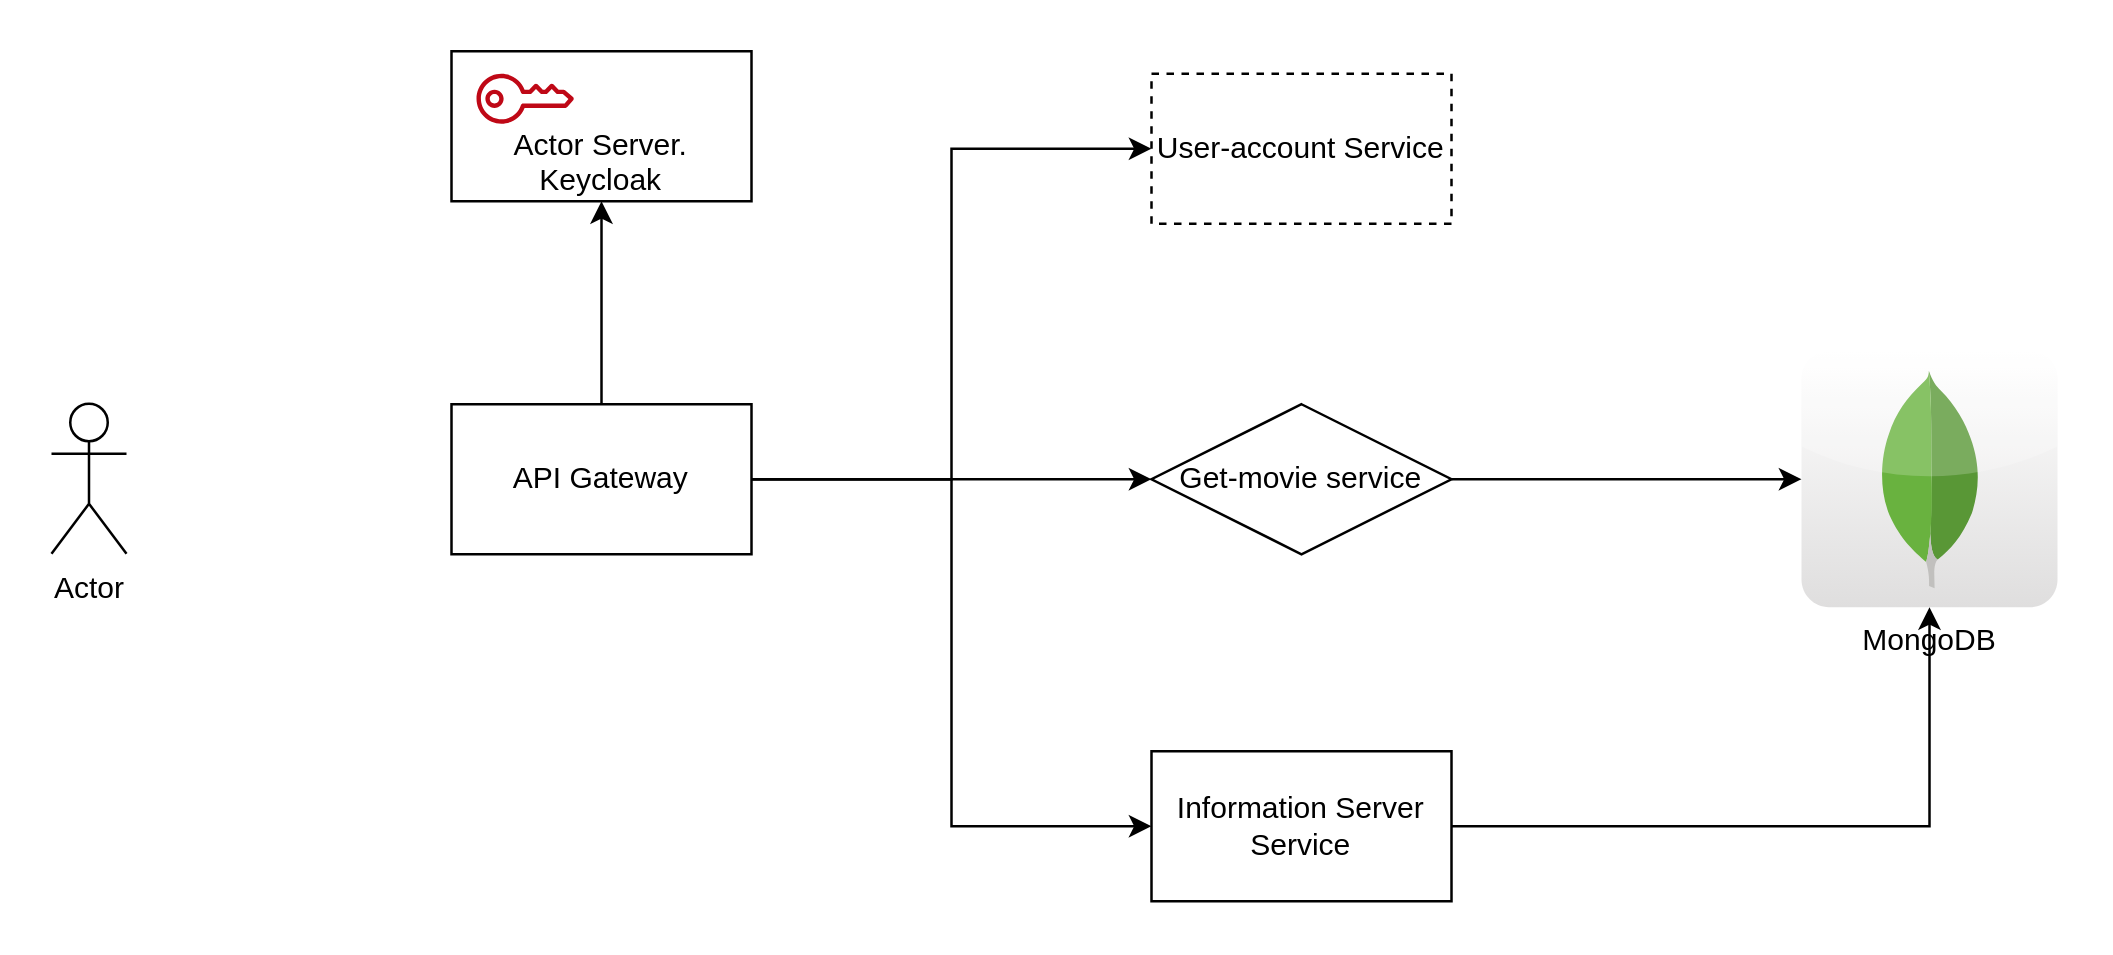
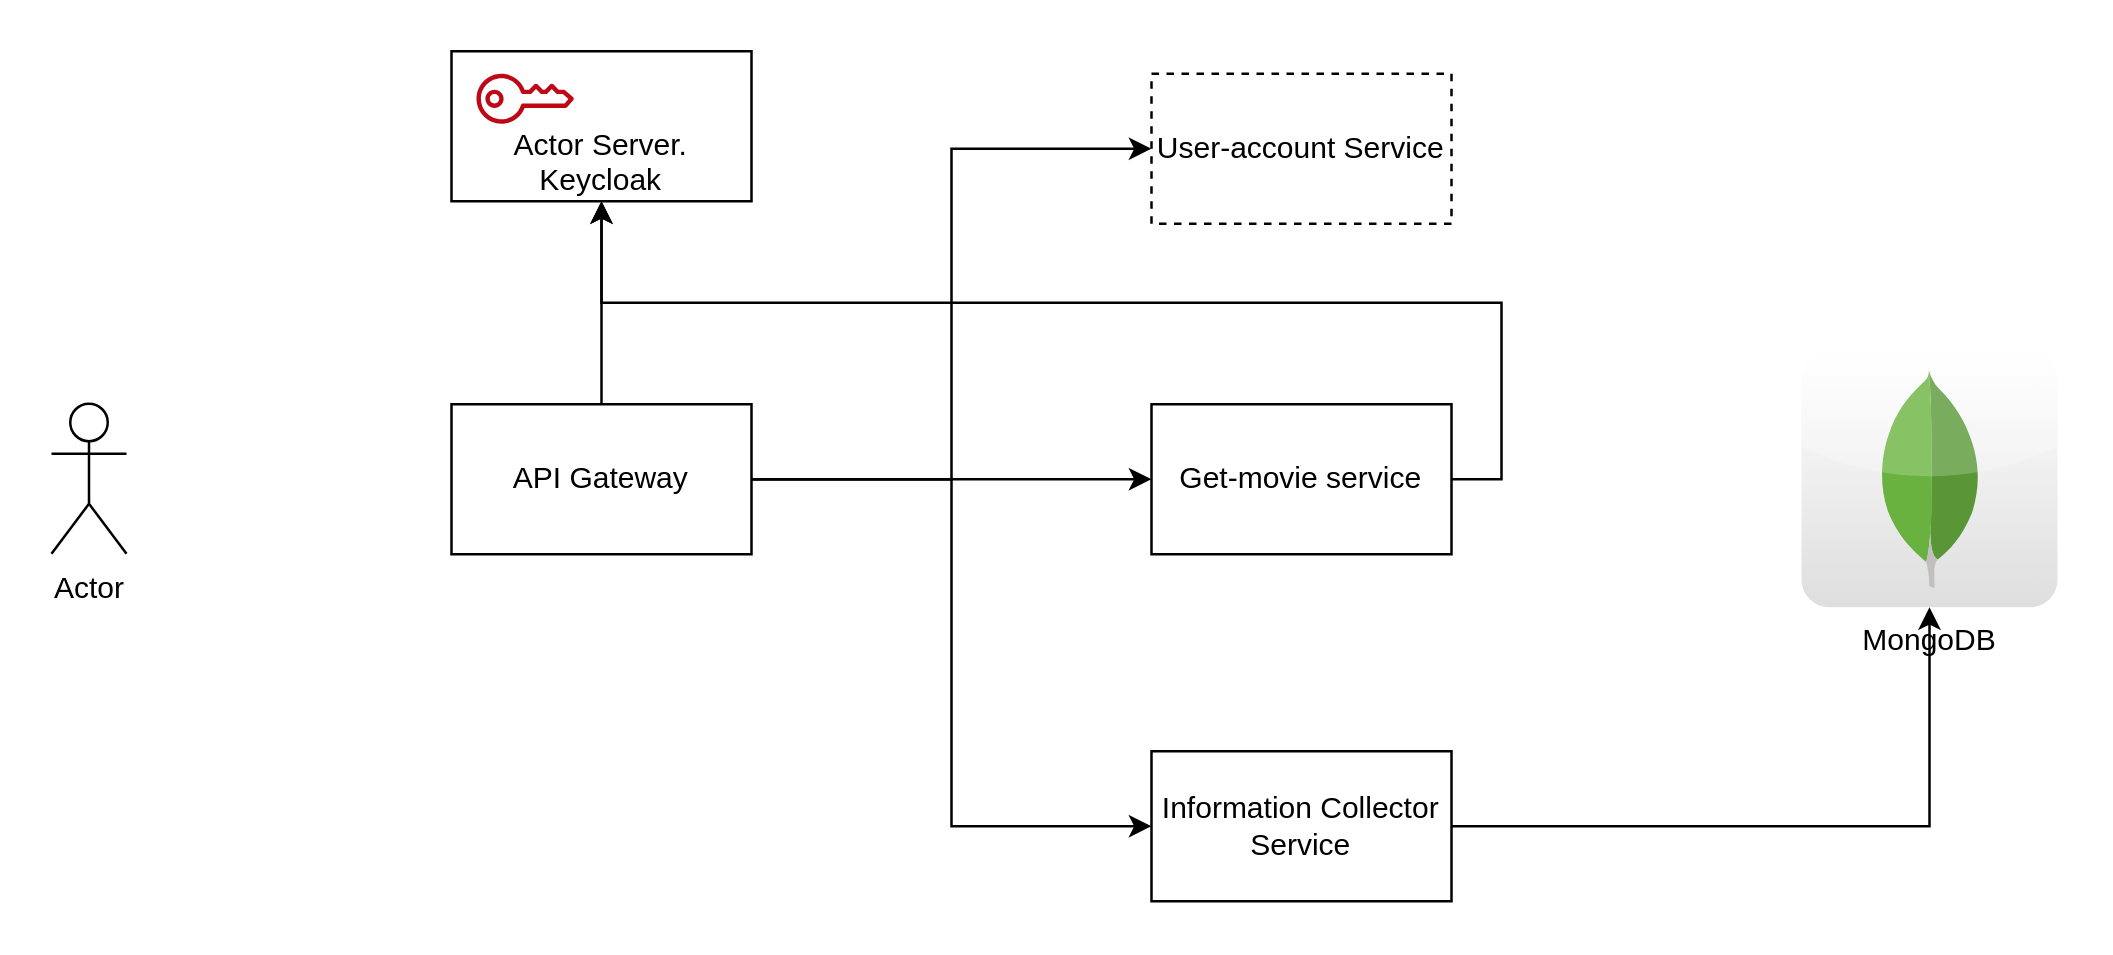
node "Get-movie service": shape diamond -> rectangle
edge "Get-movie service" -> "MongoDB": now "Get-movie service" -> "Actor Server. Keycloak"
node "Information Server Service": label "Information Server Service" -> "Information Collector Service"
